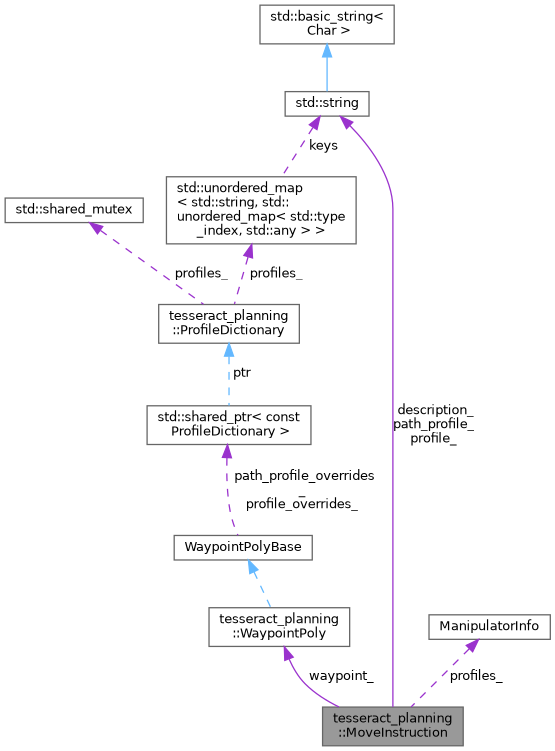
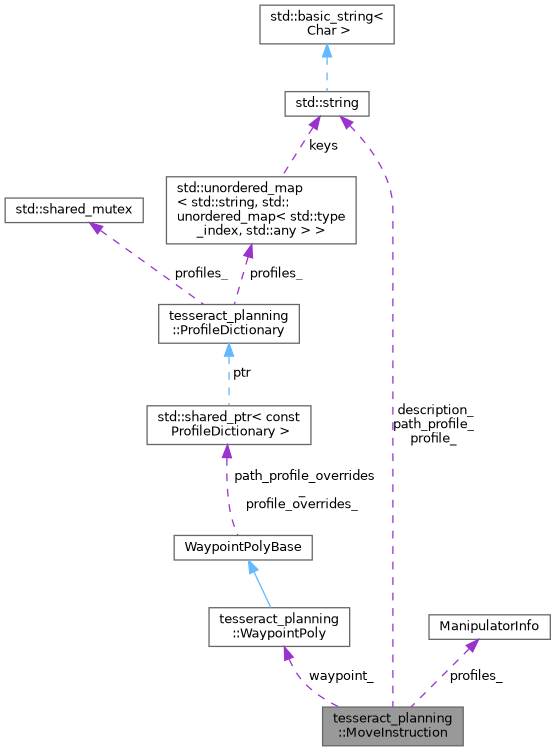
edge "std::string" -> "std::basic_string< Char >": style solid -> dashed
edge "tesseract_planning ::MoveInstruction" -> "std::string": style solid -> dashed
edge "tesseract_planning ::WaypointPoly" -> "WaypointPolyBase": style dashed -> solid
edge "tesseract_planning ::MoveInstruction" -> "tesseract_planning ::WaypointPoly": style solid -> dashed
